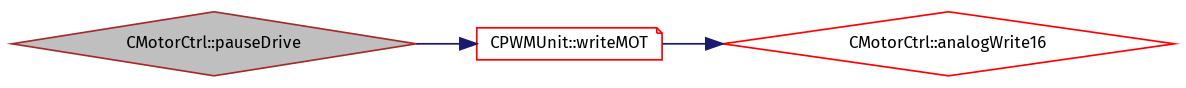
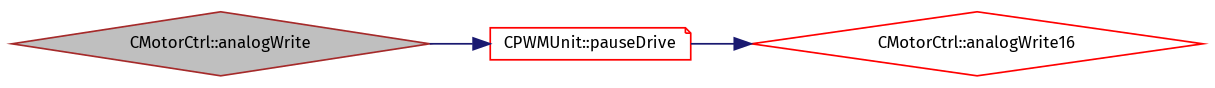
node "CMotorCtrl::pauseDrive": label "CMotorCtrl::pauseDrive" -> "CMotorCtrl::analogWrite"
node "CPWMUnit::writeMOT": label "CPWMUnit::writeMOT" -> "CPWMUnit::pauseDrive"
